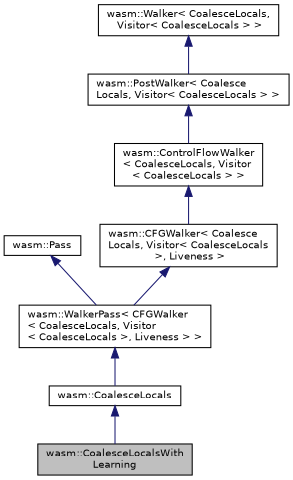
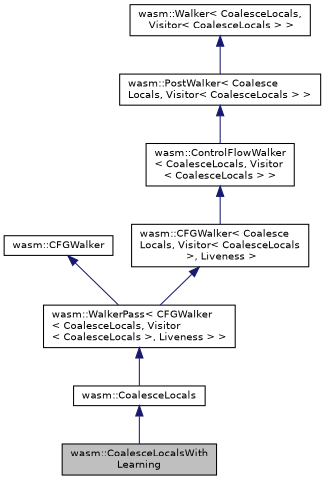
node "wasm::Pass": label "wasm::Pass" -> "wasm::CFGWalker"
